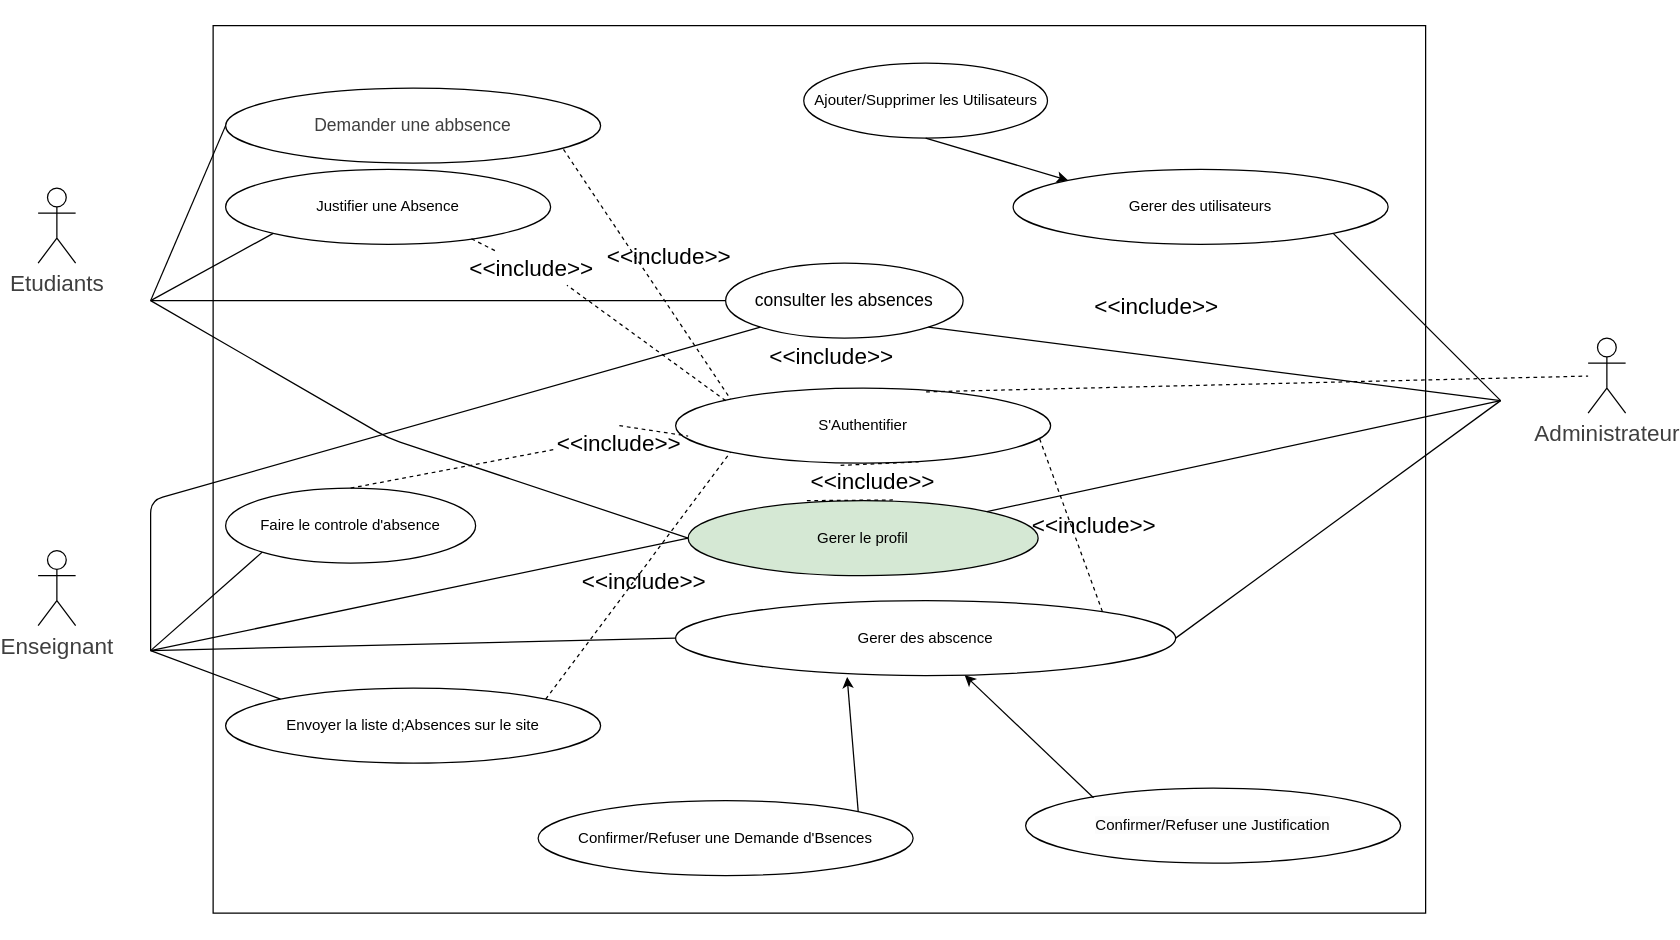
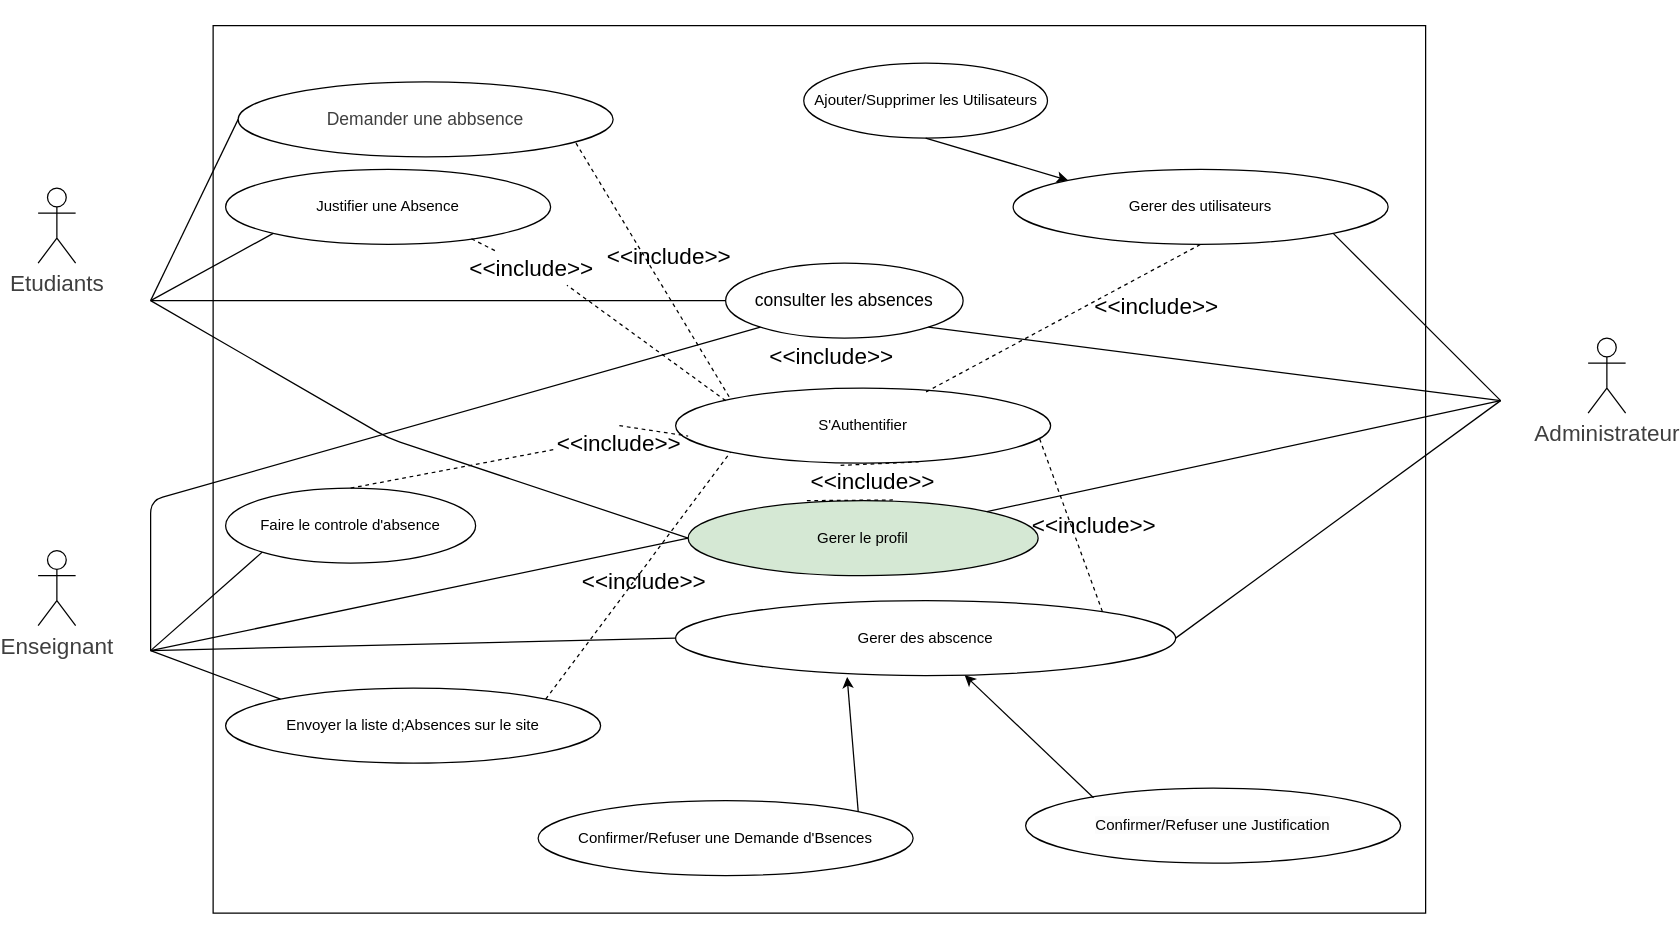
node "Demander une abbsence": moved (413, 126) -> (426, 119)
edge "Administrateur" -- "S'Authentifier": now "Gerer des utilisateurs" -- "S'Authentifier"
